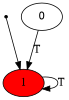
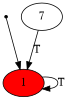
node "0": label "0" -> "7"
